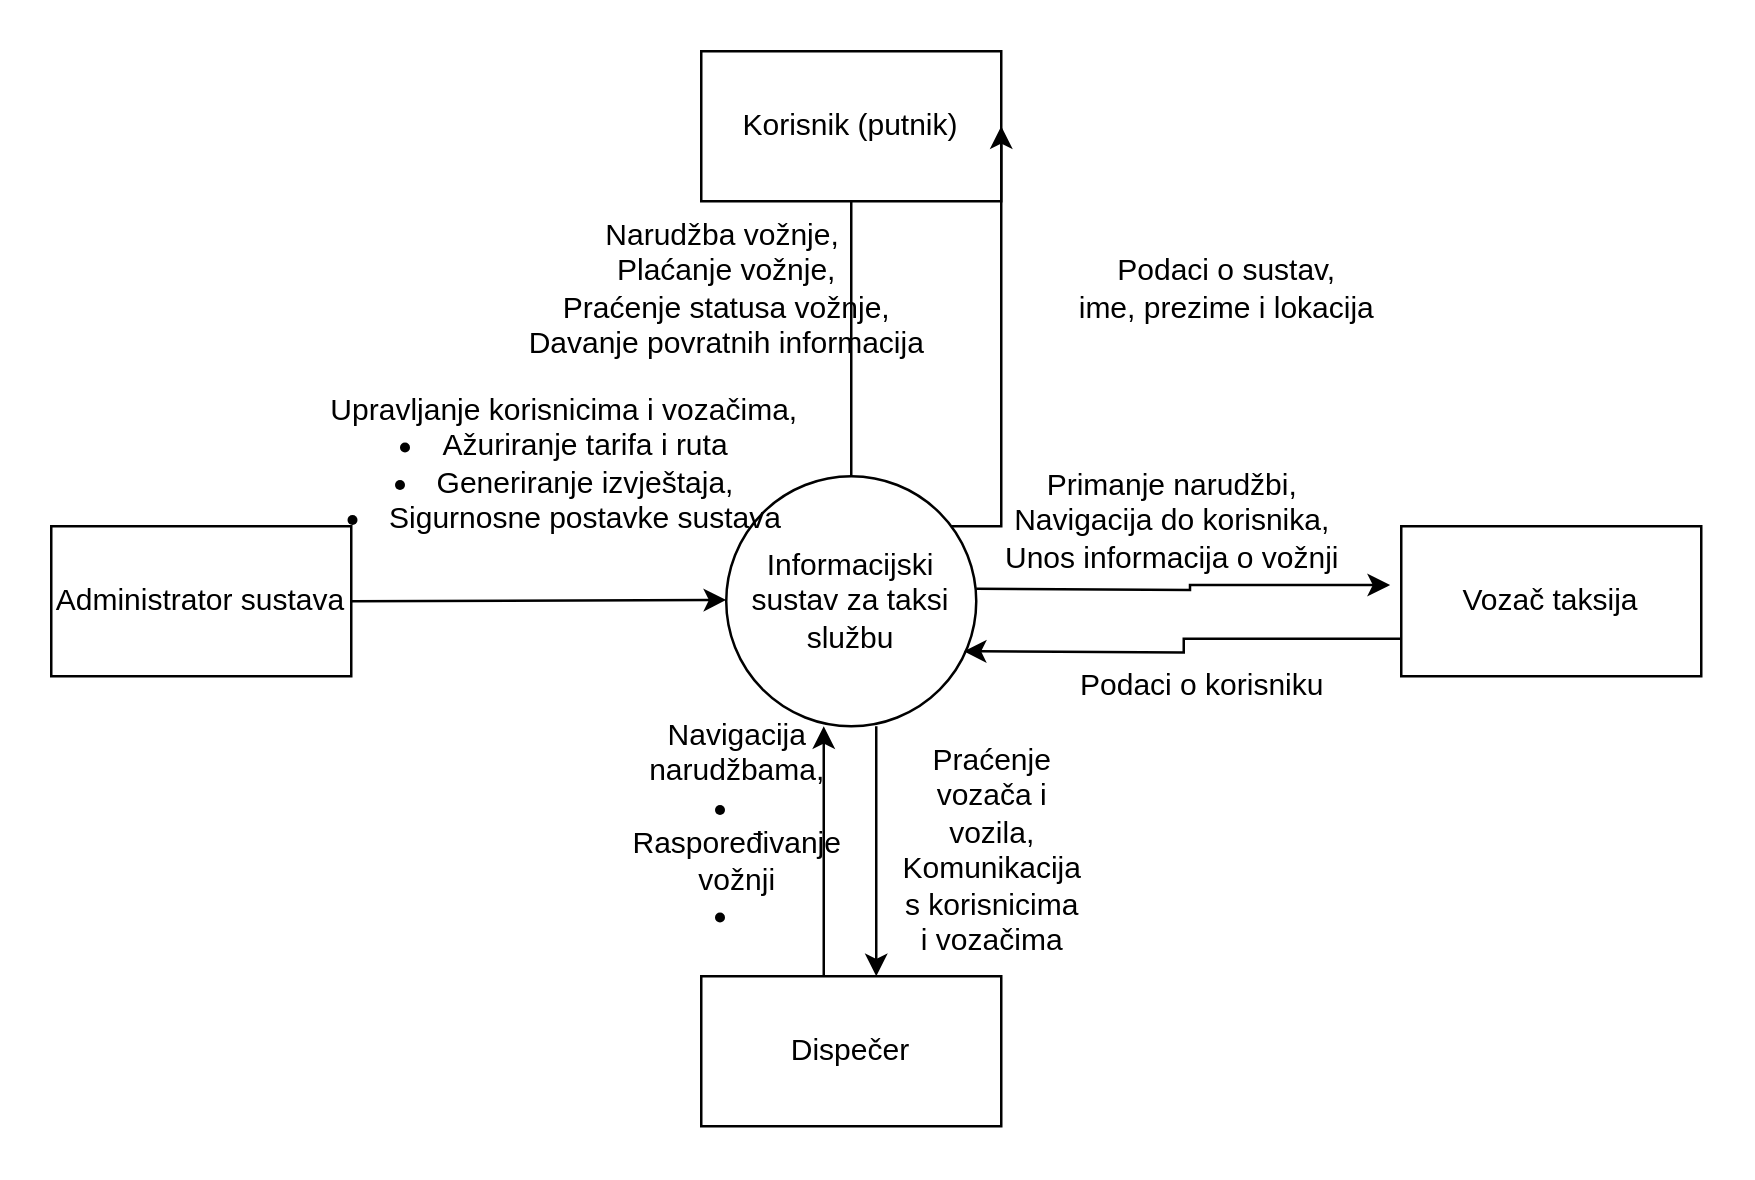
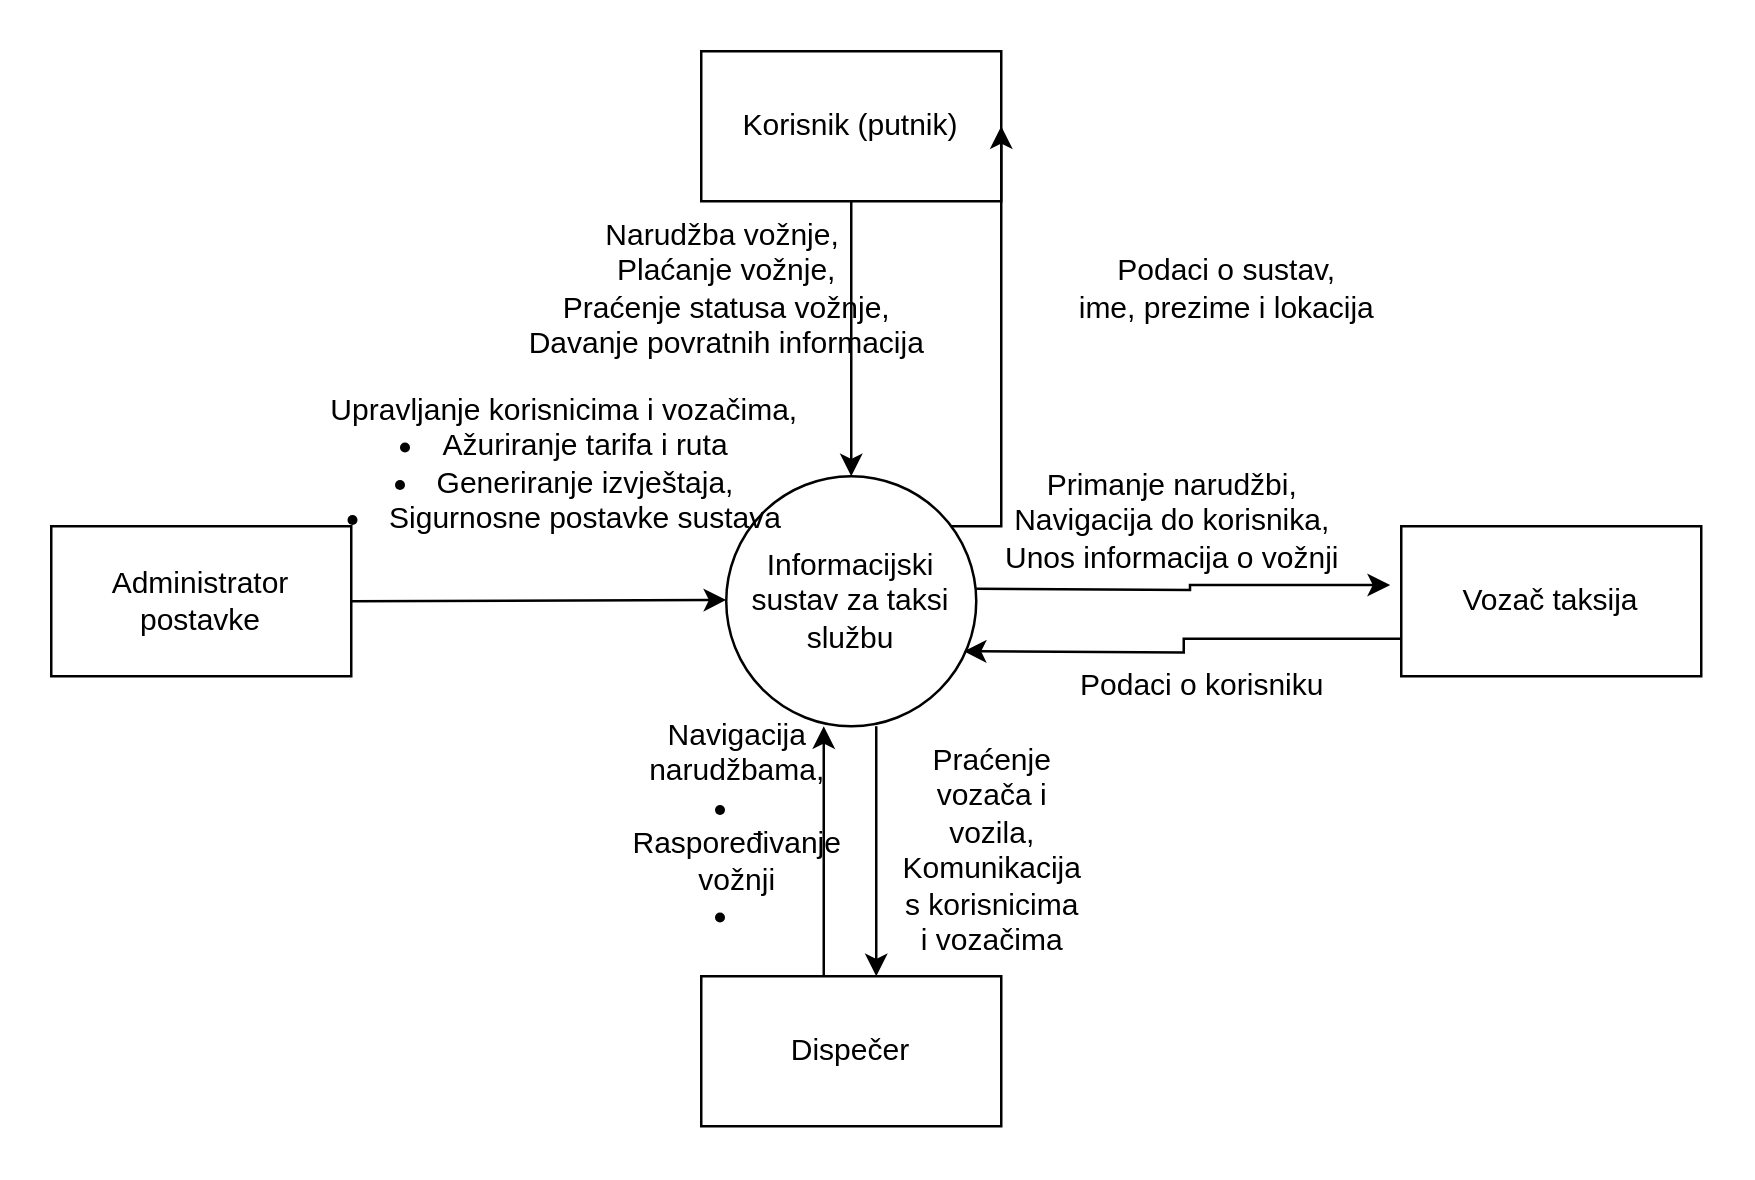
edge "Korisnik (putnik)" -- "Informacijski sustav za taksi službu": arrowhead none -> classic
node "Administrator sustava": label "Administrator sustava" -> "Administrator postavke"
